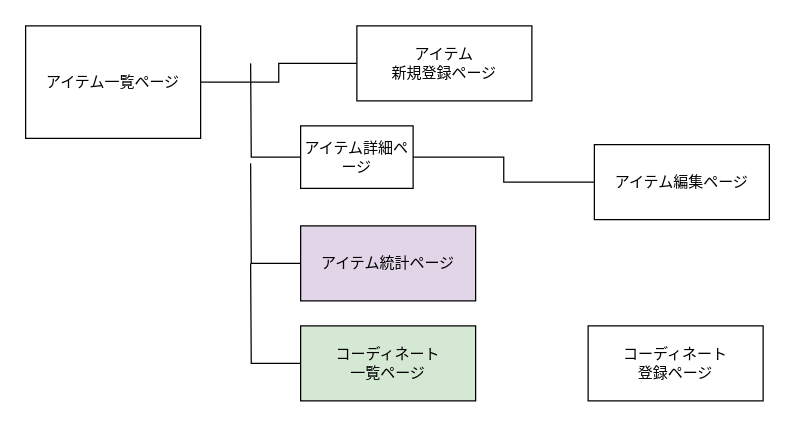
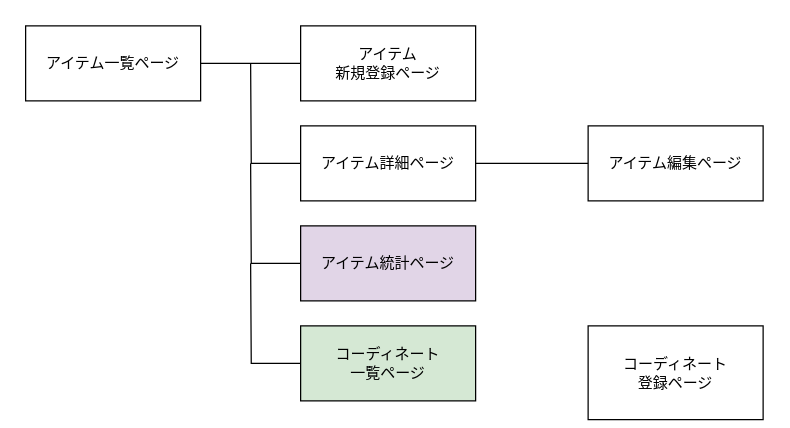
node "アイテム 新規登録ページ": moved (444, 63) -> (388, 63)
node "アイテム一覧ページ": size 175x113 -> 175x75
node "アイテム詳細ページ": size 113x63 -> 175x75
node "アイテム編集ページ": moved (682, 182) -> (676, 163)
node "コーディネート 登録ページ": size 175x75 -> 175x94
